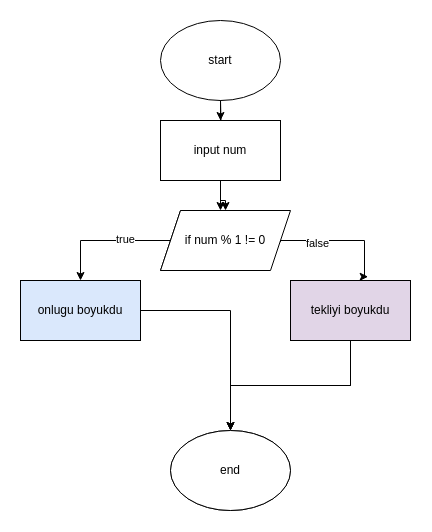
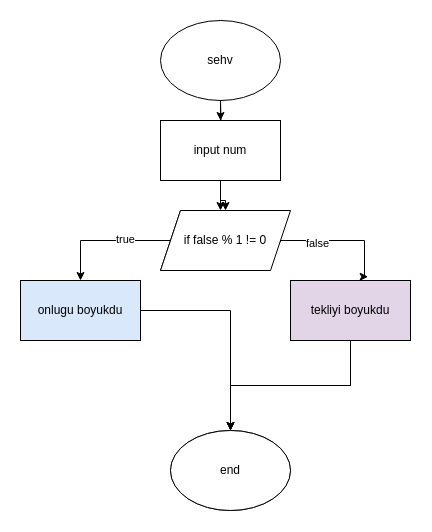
node "start": label "start" -> "sehv"
node "if num % 1 != 0": label "if num % 1 != 0" -> "if false % 1 != 0"
